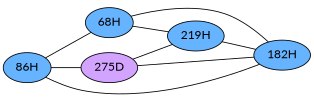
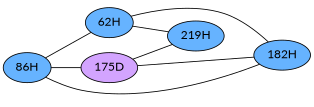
node "68H": label "68H" -> "62H"
edge "219H" -- "182H": removed
node "275D": label "275D" -> "175D"
